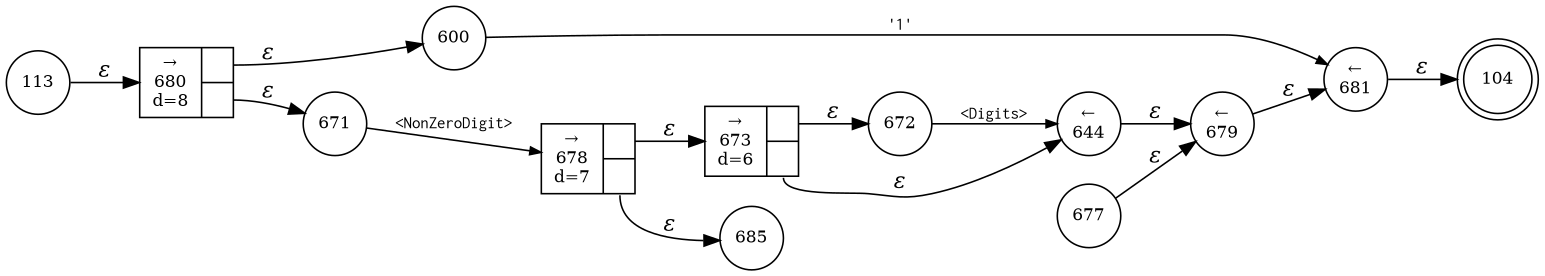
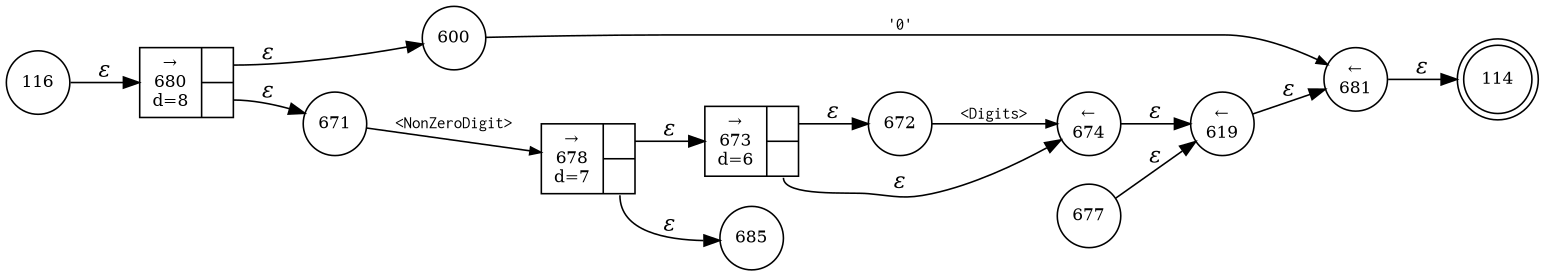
edge "600" -> "← 681": label "'1'" -> "'0'"
node "104": label "104" -> "114"
node "113": label "113" -> "116"
node "← 644": label "← 644" -> "← 674"
node "← 679": label "← 679" -> "← 619"
